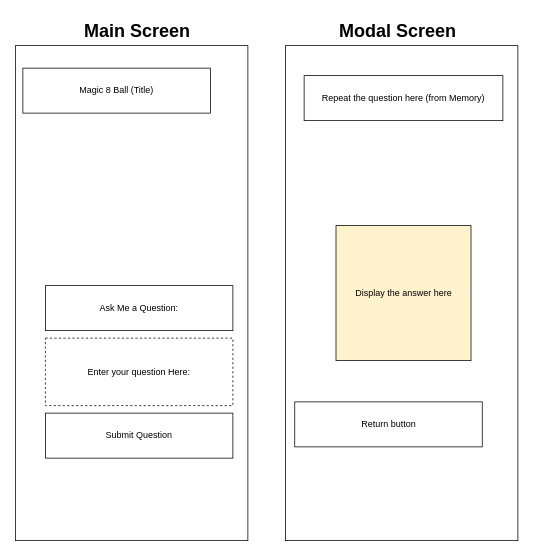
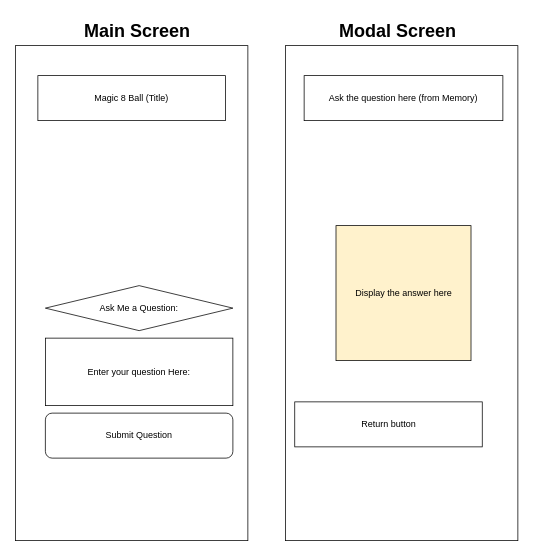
node "Magic 8 Ball (Title)": moved (117, 90) -> (132, 98)
node "Repeat the question here (from Memory)": label "Repeat the question here (from Memory)" -> "Ask the question here (from Memory)"
node "Ask Me a Question:": shape rectangle -> diamond
node "Enter your question Here:": style dashed -> solid
node "Submit Question": shape rectangle -> rounded rectangle
